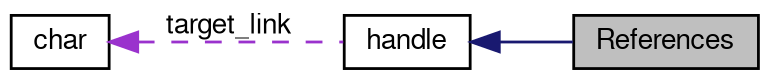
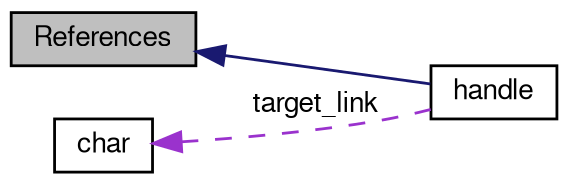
edge "References" -> "handle": reversed
